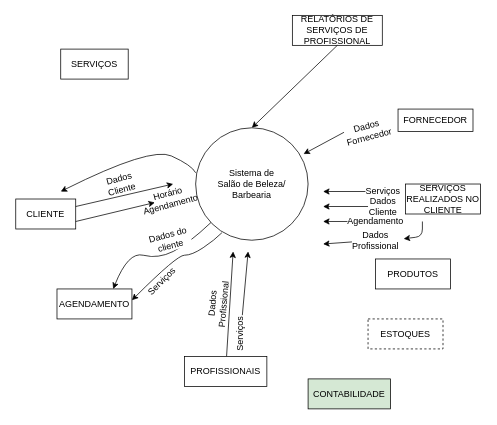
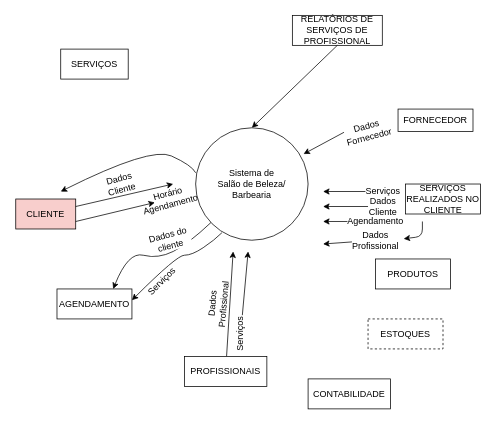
node "CLIENTE": fillcolor #ffffff -> #f8cecc
node "CONTABILIDADE": fillcolor #d5e8d4 -> #ffffff
